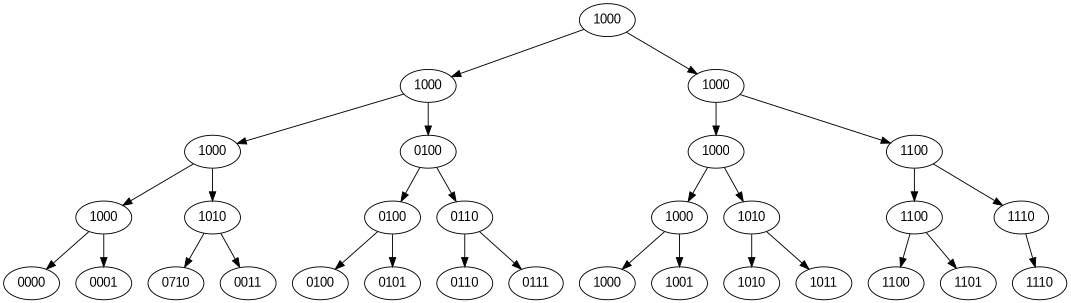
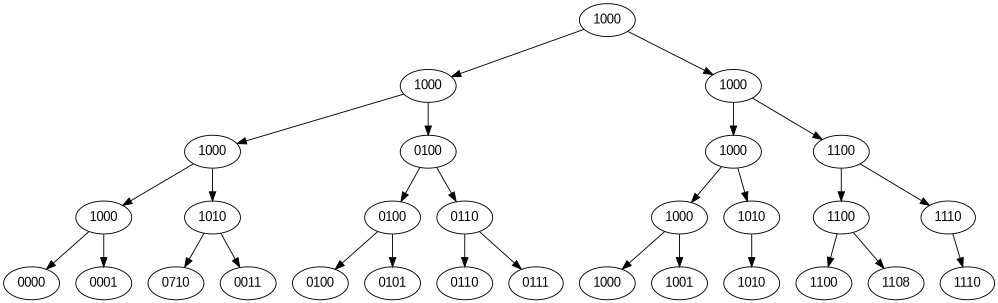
node "1011": removed
node "1101": label "1101" -> "1108"
